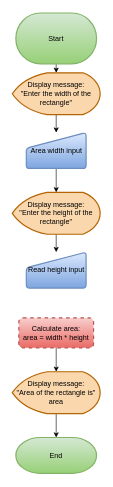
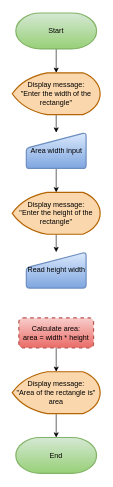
node "Start": size 81x51 -> 81x36
node "Read height input": label "Read height input" -> "Read height width"
